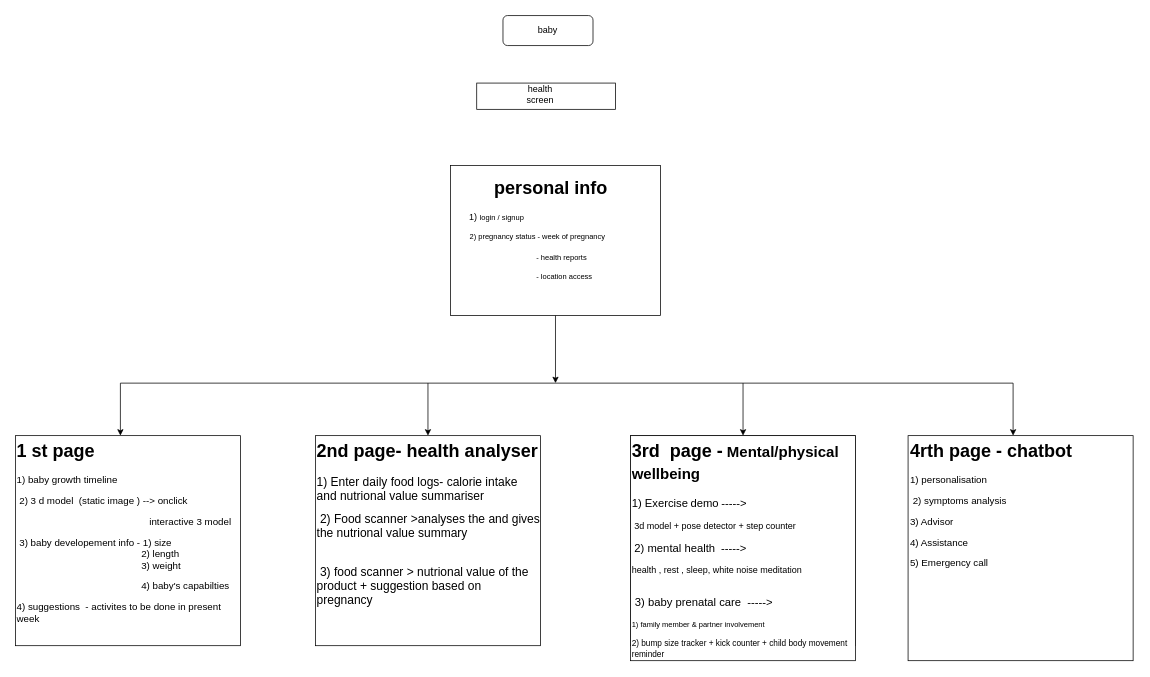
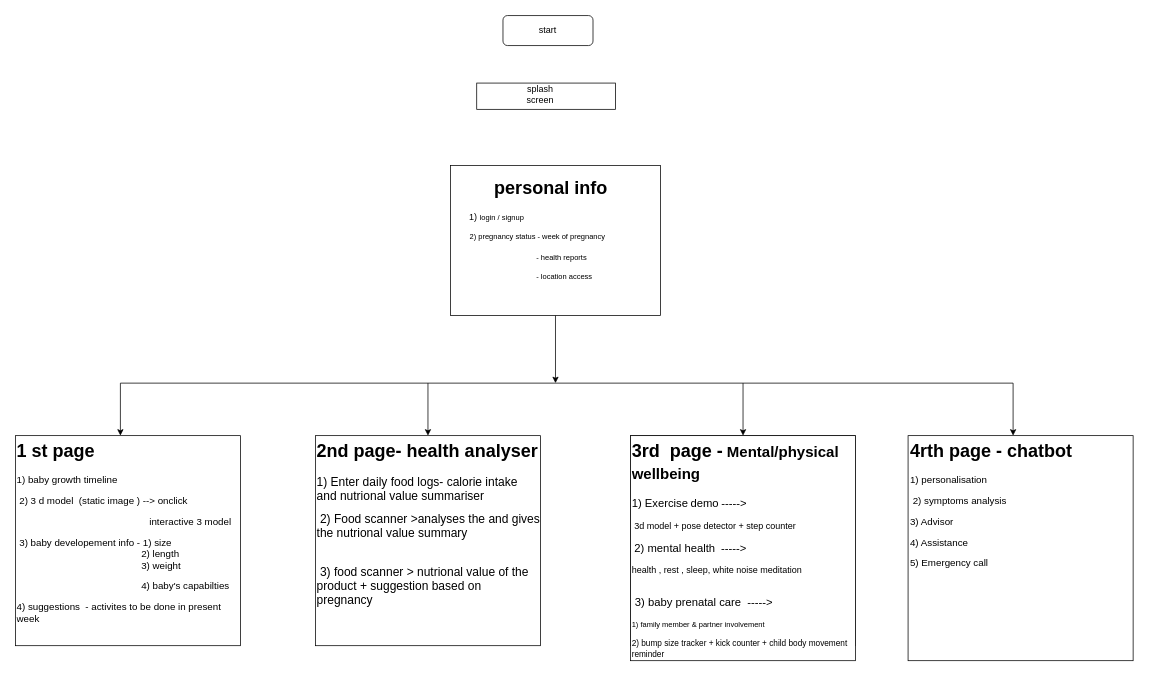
node "baby": label "baby" -> "start"
node "health screen": label "health screen" -> "splash screen"
